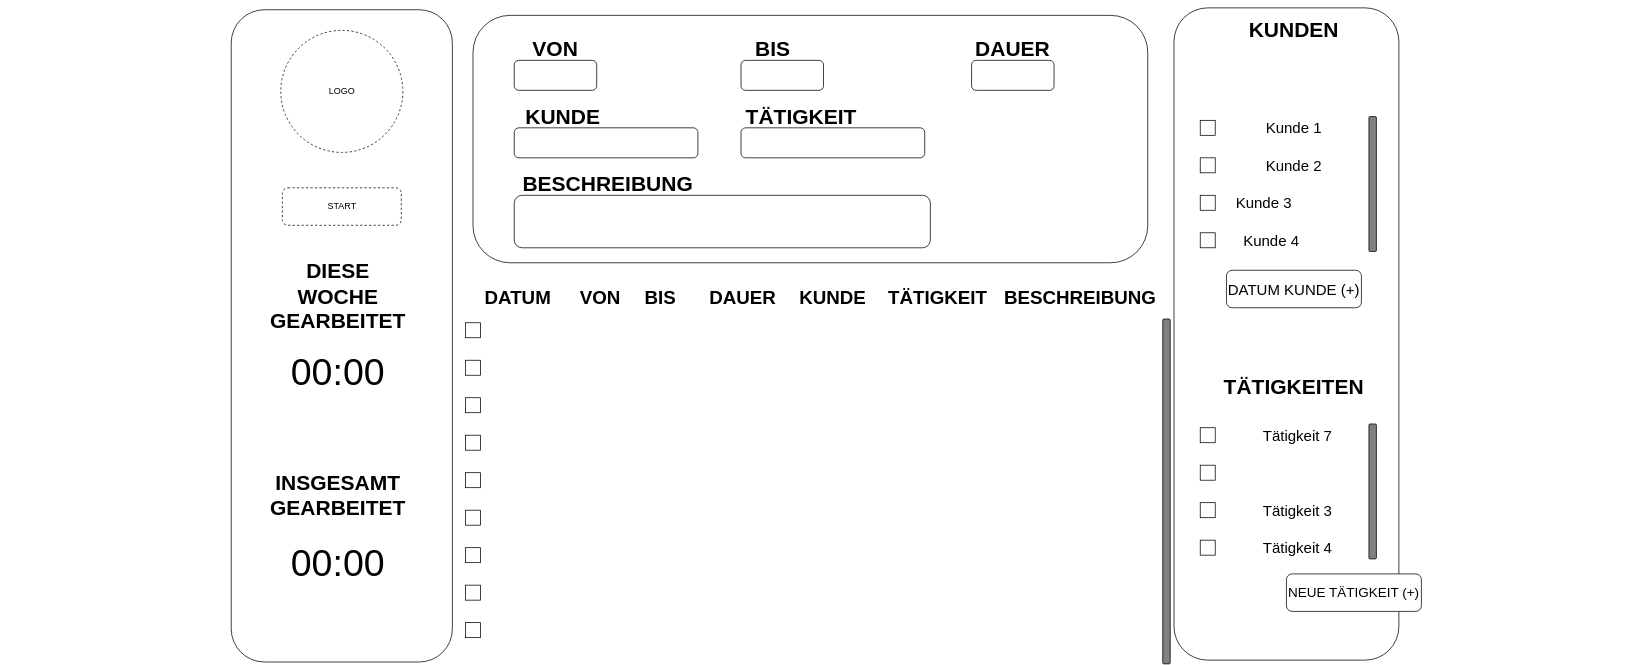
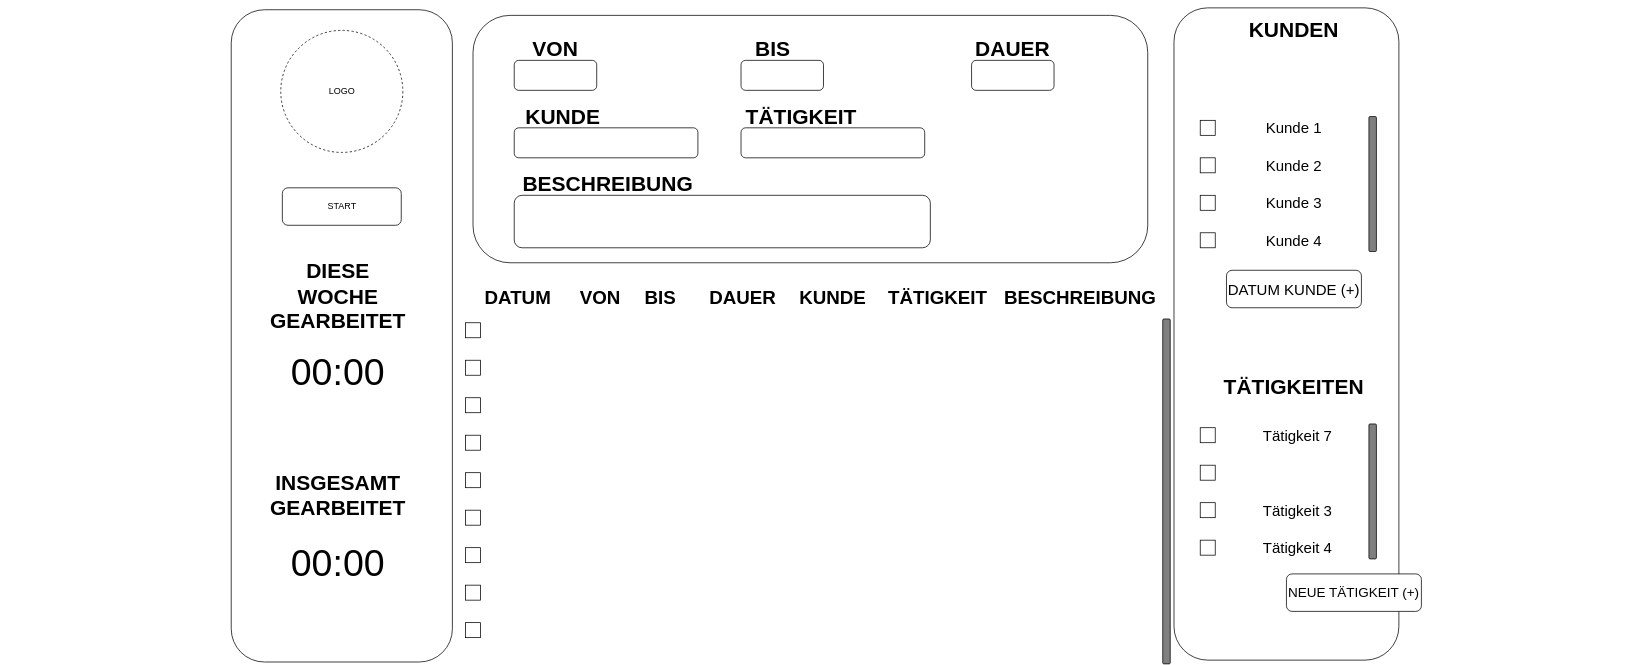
node "Kunde 3": moved (1264, 203) -> (1294, 203)
node "START": style dashed -> solid
node "Kunde 4": moved (1272, 240) -> (1294, 240)
